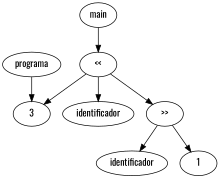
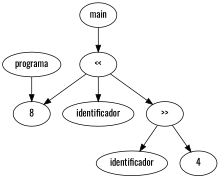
node "3": label "3" -> "8"
node "1": label "1" -> "4"
